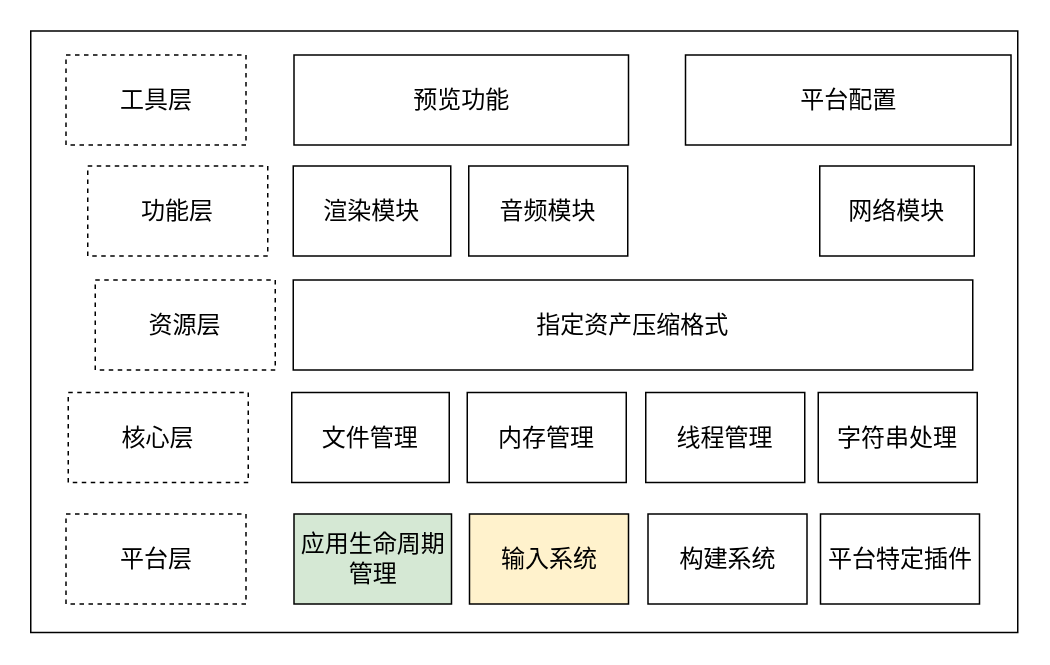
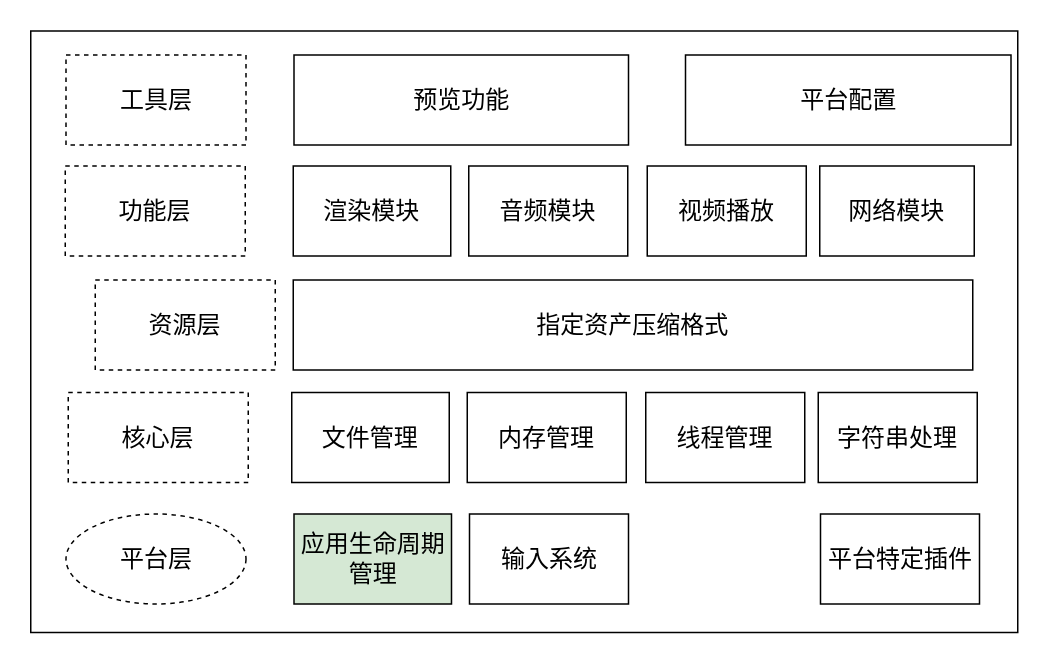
node "功能层": moved (178, 211) -> (155, 211)
node "视频播放": added
node "平台层": shape rectangle -> ellipse
node "输入系统": fillcolor #fff2cc -> #ffffff
node "构建系统": removed
